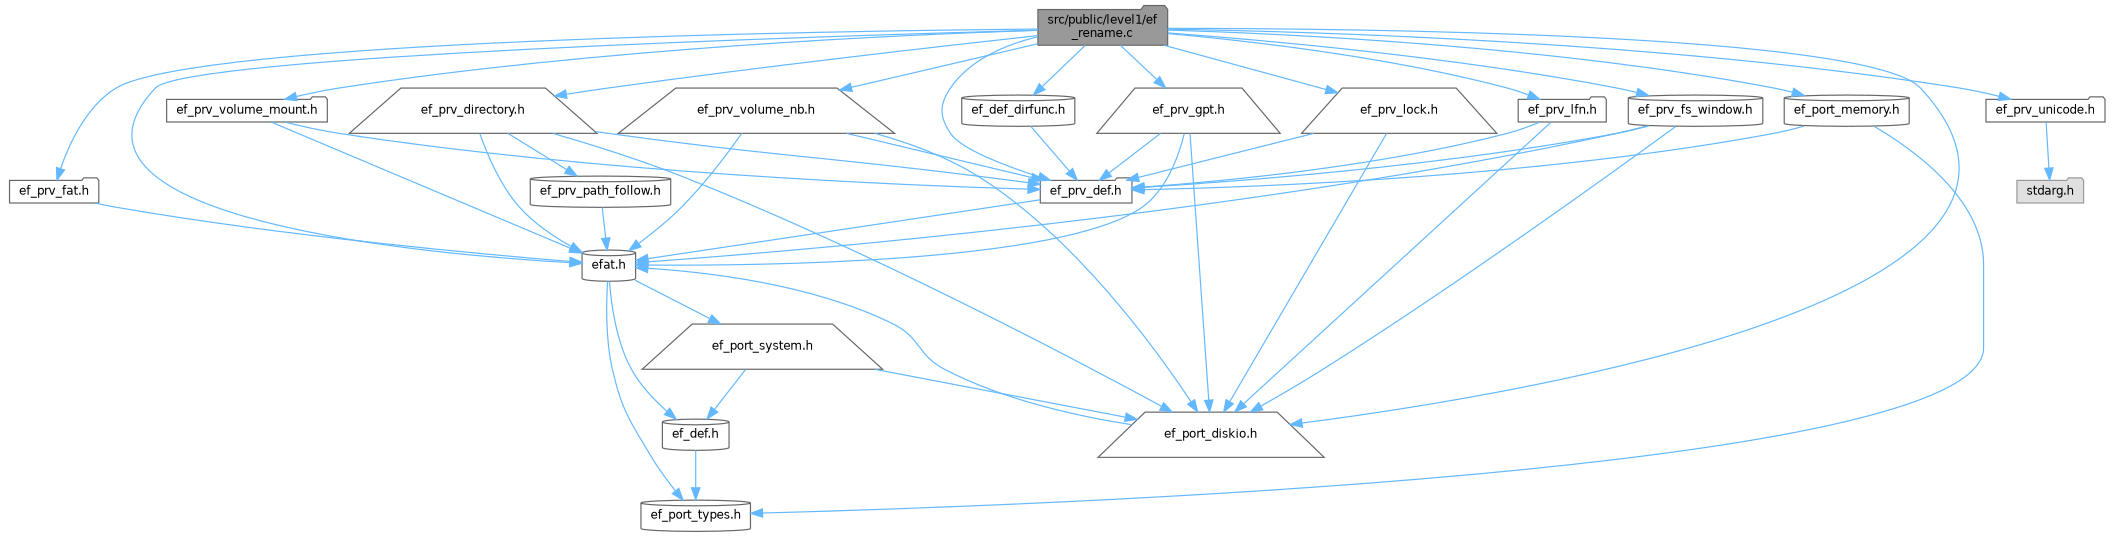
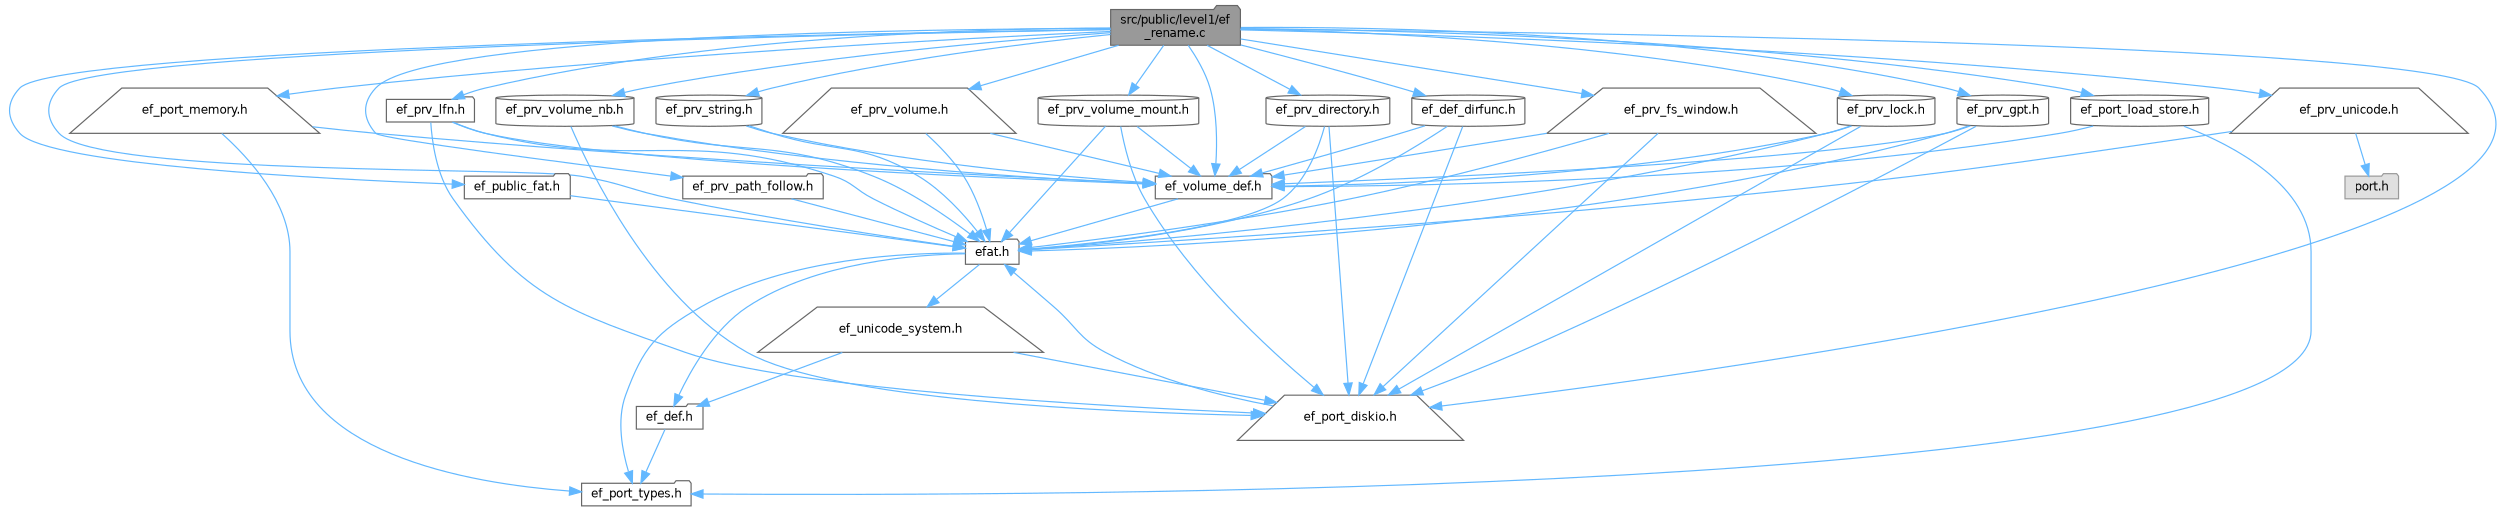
node "ef_prv_volume_mount.h": shape folder -> cylinder
node "ef_prv_directory.h": shape trapezium -> cylinder
node "ef_prv_string.h": added
node "ef_prv_volume_nb.h": shape trapezium -> cylinder
node "ef_prv_volume.h": added
node "ef_prv_gpt.h": shape trapezium -> cylinder
node "ef_prv_lock.h": shape trapezium -> cylinder
node "ef_prv_fs_window.h": shape cylinder -> trapezium
node "ef_port_memory.h": shape cylinder -> trapezium
node "ef_prv_unicode.h": shape folder -> trapezium
node "ef_port_load_store.h": added
edge "ef_prv_directory.h" -> "ef_prv_path_follow.h": now "src/public/level1/ef _rename.c" -> "ef_prv_path_follow.h"
edge "ef_prv_lfn.h" -> "efat.h": added
node "ef_prv_fat.h": label "ef_prv_fat.h" -> "ef_public_fat.h"
node "ef_prv_path_follow.h": shape cylinder -> folder
node "ef_prv_def.h": label "ef_prv_def.h" -> "ef_volume_def.h"
node "stdarg.h": label "stdarg.h" -> "port.h"
edge "ef_def_dirfunc.h" -> "efat.h": added
edge "ef_prv_lock.h" -> "efat.h": added
edge "ef_prv_unicode.h" -> "efat.h": added
edge "ef_def_dirfunc.h" -> "ef_port_diskio.h": added
node "efat.h": shape cylinder -> folder
edge "ef_prv_volume_mount.h" -> "ef_port_diskio.h": added
node "ef_port_system.h": label "ef_port_system.h" -> "ef_unicode_system.h"
node "ef_def.h": shape cylinder -> folder
node "ef_port_types.h": shape cylinder -> folder
